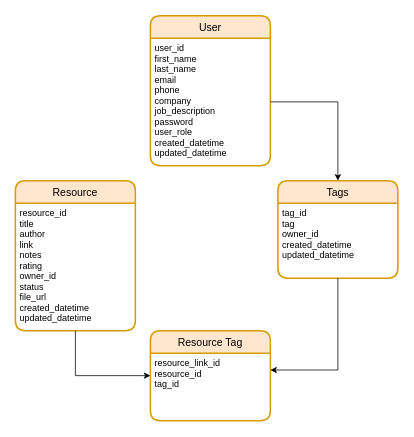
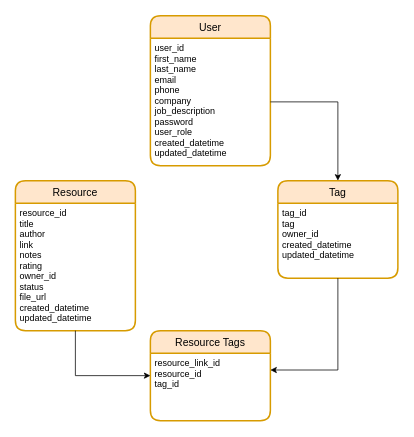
node "Tags": label "Tags" -> "Tag"
node "Resource Tag": label "Resource Tag" -> "Resource Tags"
